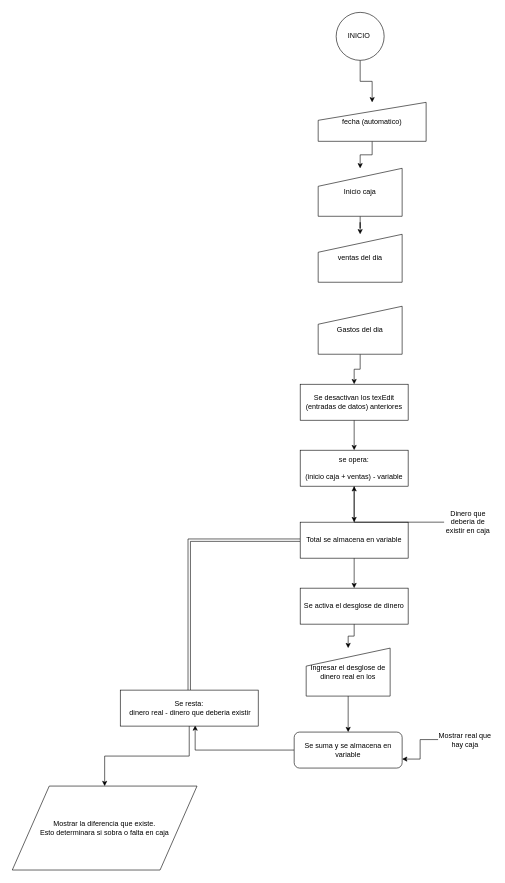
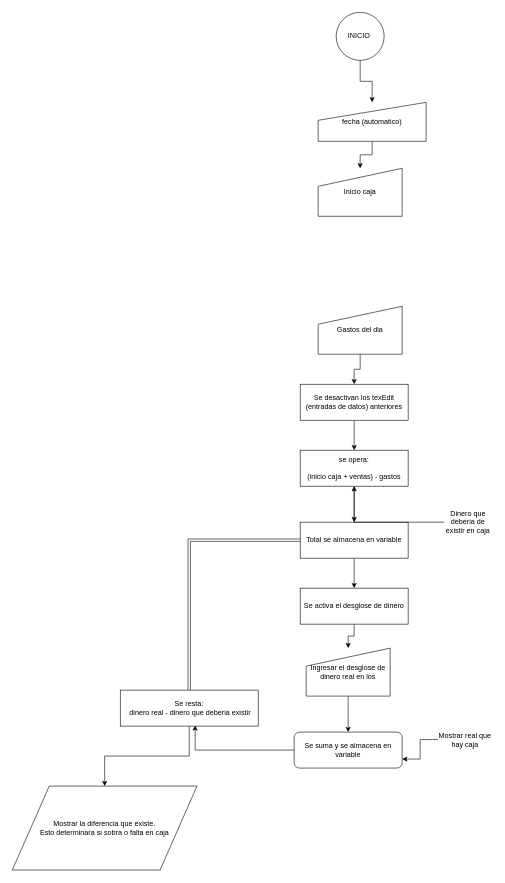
edge "Inicio caja" -> "ventas del dia": removed
node "ventas del dia": removed
node "se opera: (inicio caja + ventas) - variable": label "se opera: (inicio caja + ventas) - variable" -> "se opera: (inicio caja + ventas) - gastos"
